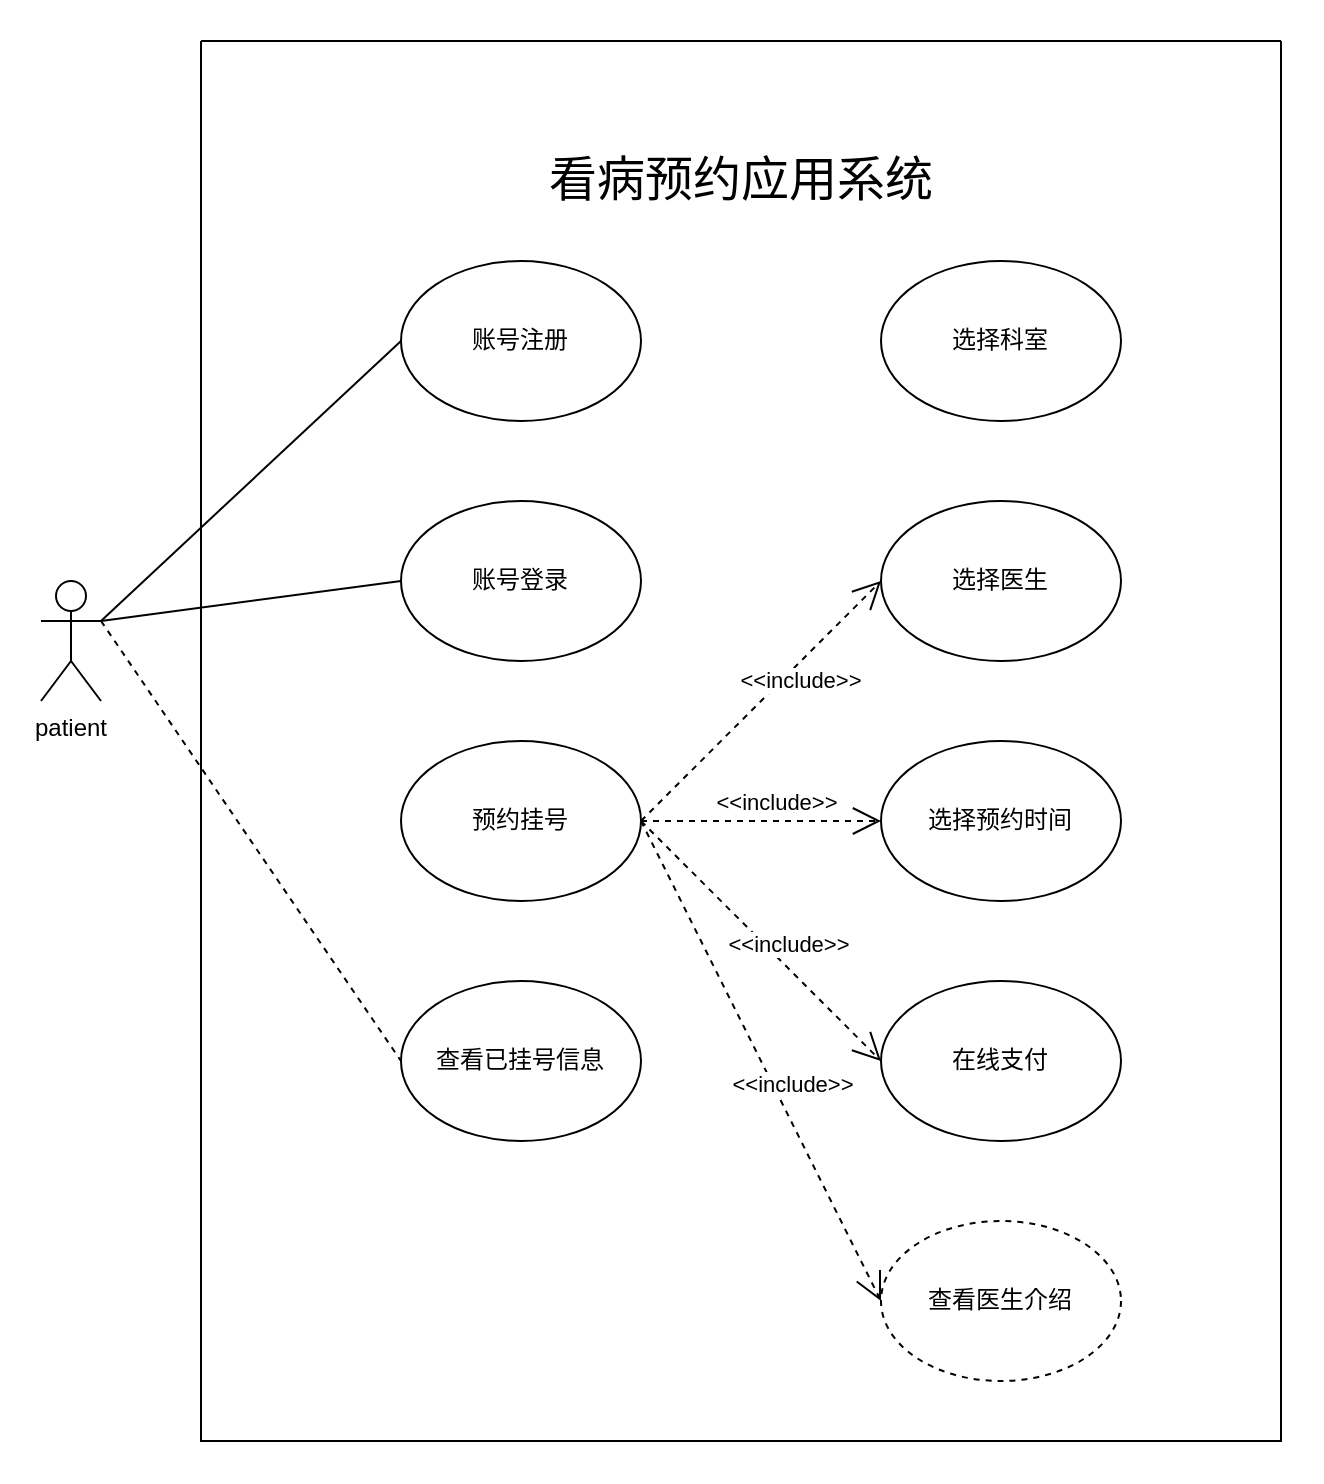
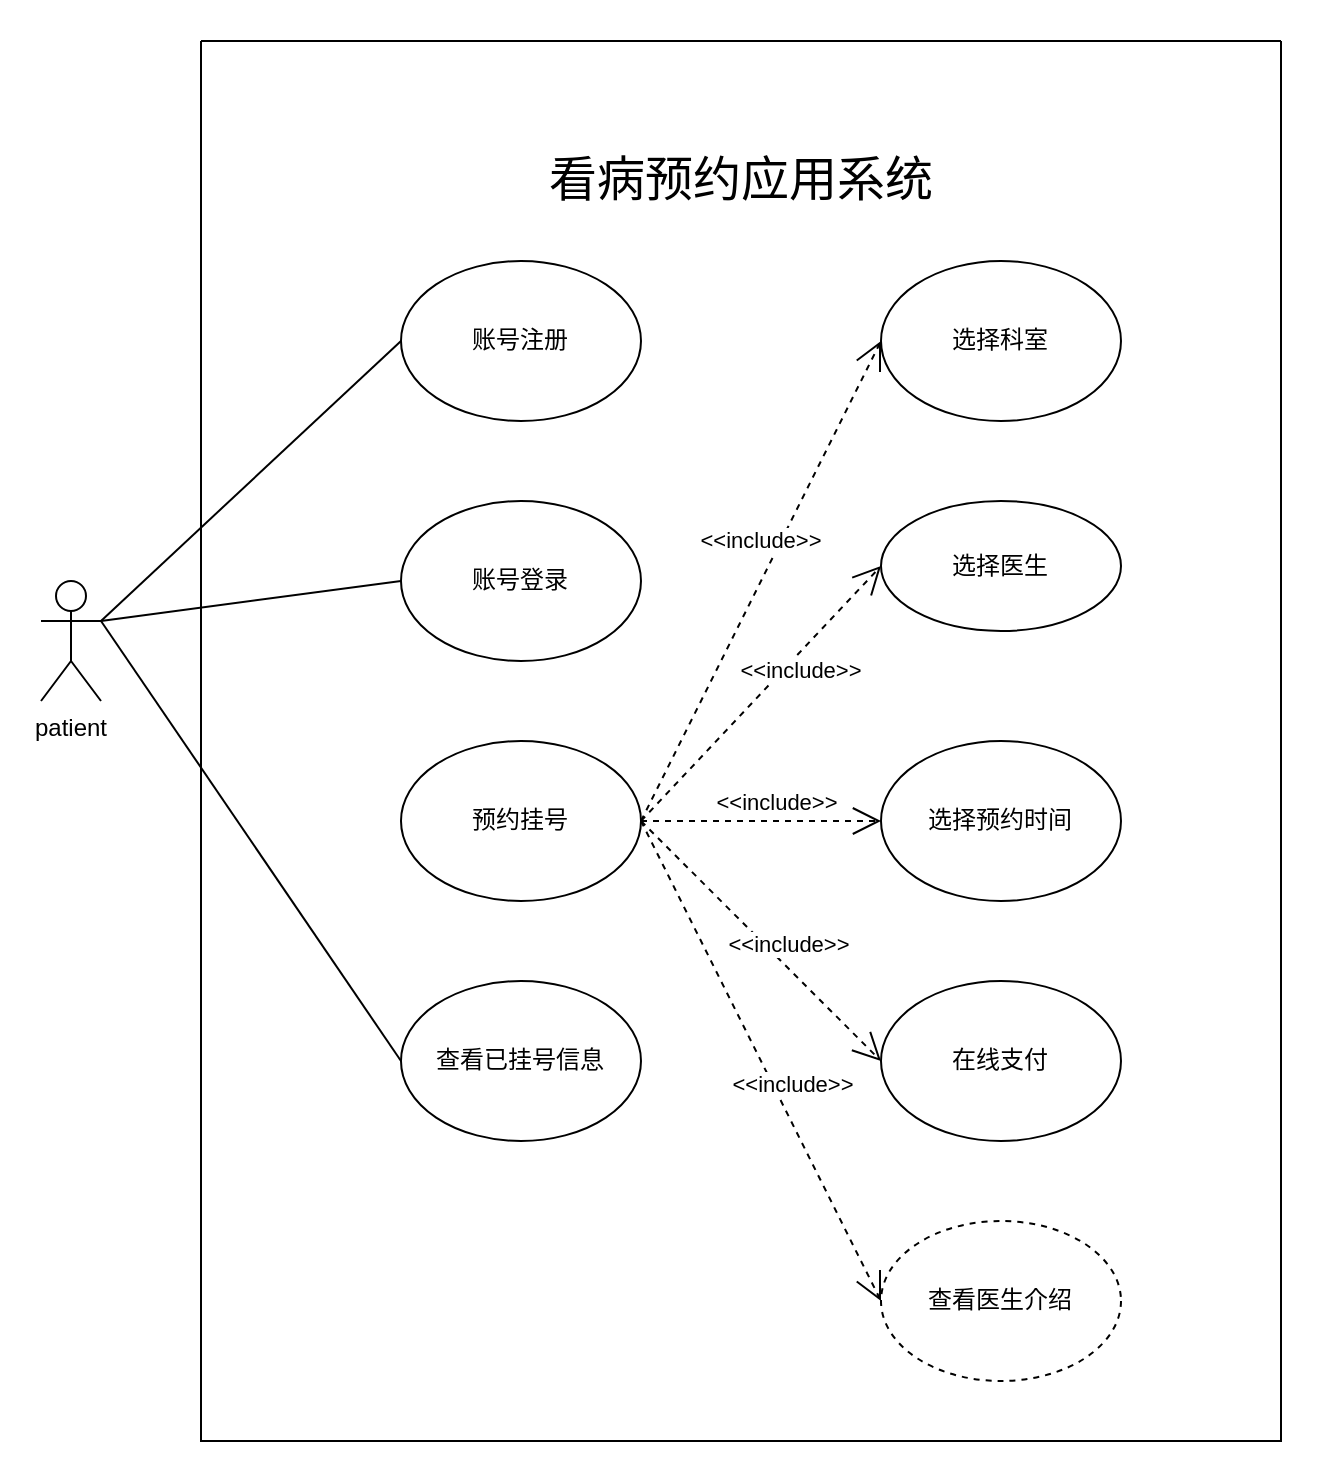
node "选择医生": size 240x160 -> 240x130
edge "预约挂号" -> "选择科室": added, label "<<include>>"
edge "patient" -- "查看已挂号信息": style dashed -> solid
